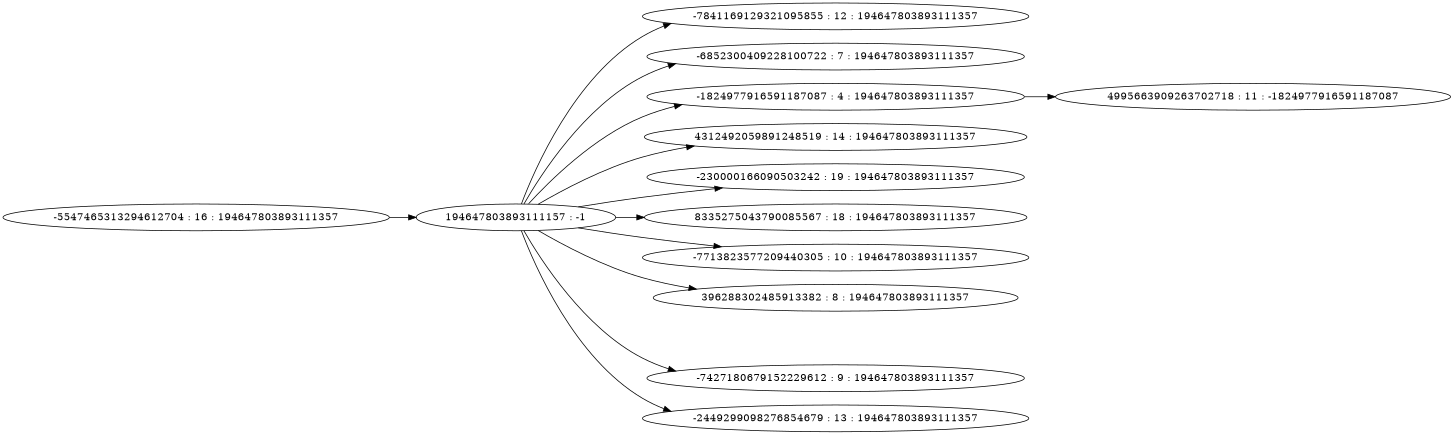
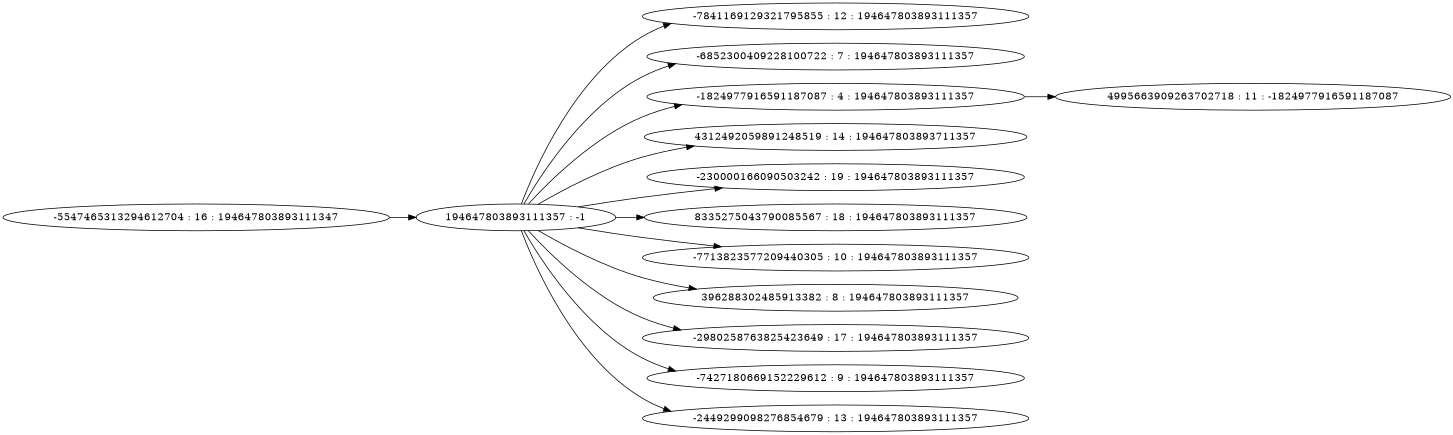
node "-7841169129321095855 : 12 : 194647803893111357": label "-7841169129321095855 : 12 : 194647803893111357" -> "-7841169129321795855 : 12 : 194647803893111357"
node "4312492059891248519 : 14 : 194647803893111357": label "4312492059891248519 : 14 : 194647803893111357" -> "4312492059891248519 : 14 : 194647803893711357"
node "-5547465313294612704 : 16 : 194647803893111357": label "-5547465313294612704 : 16 : 194647803893111357" -> "-5547465313294612704 : 16 : 194647803893111347"
node "194647803893111157 : -1": label "194647803893111157 : -1" -> "194647803893111357 : -1"
node "-2980258763825423649 : 17 : 194647803893111357": added
node "-7427180679152229612 : 9 : 194647803893111357": label "-7427180679152229612 : 9 : 194647803893111357" -> "-7427180669152229612 : 9 : 194647803893111357"
